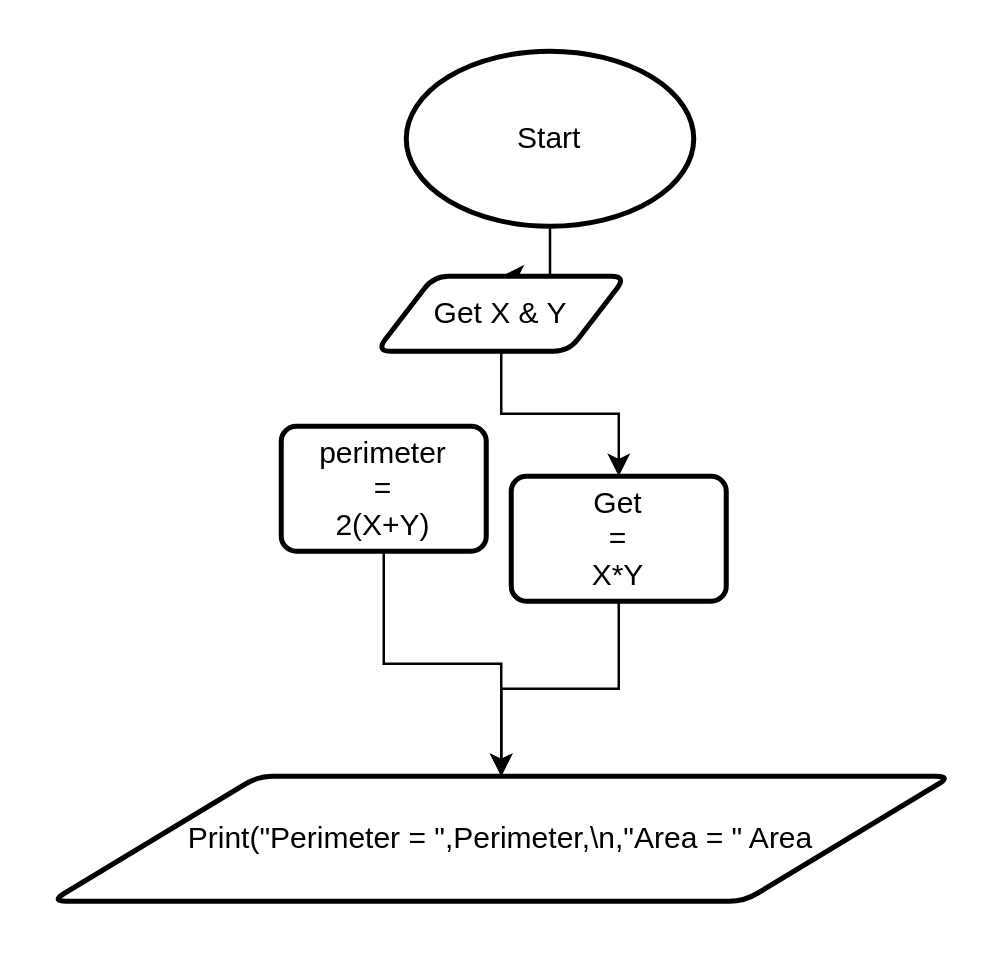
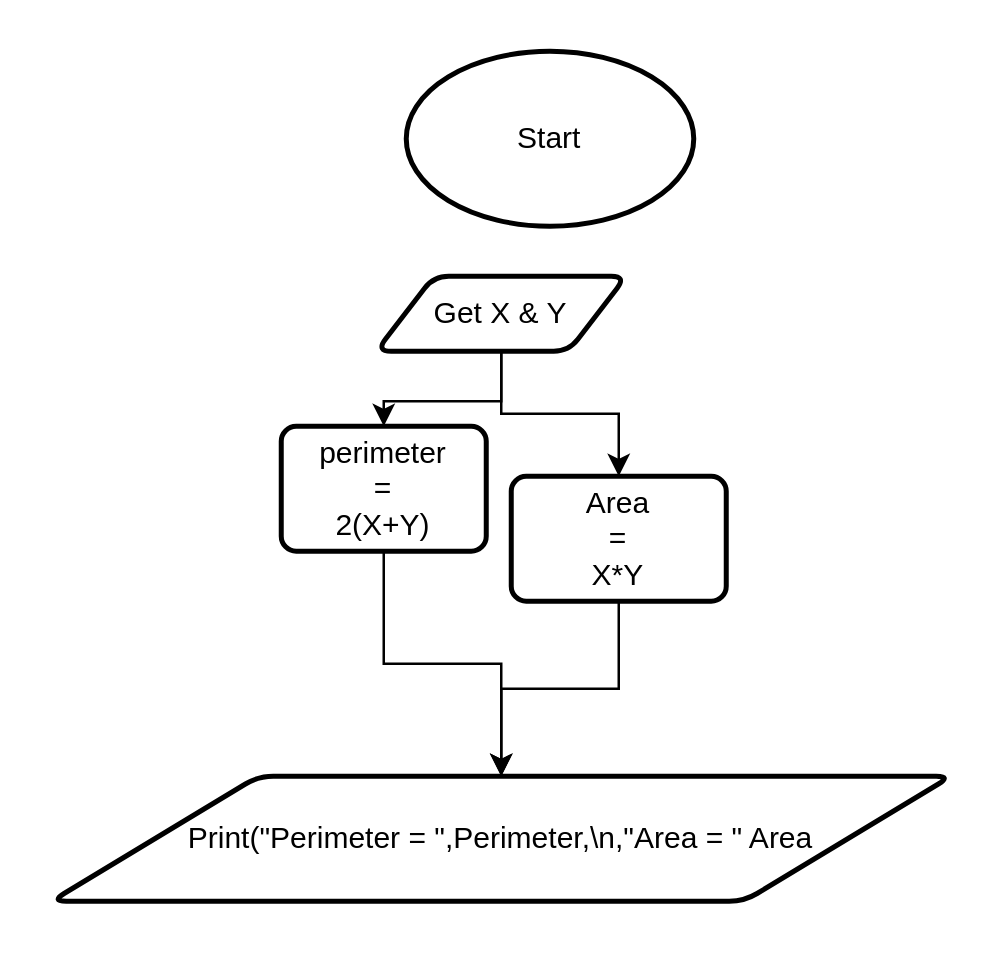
edge "Start" -> "Get X & Y": removed
edge "Get X & Y" -> "perimeter = 2(X+Y)": added
node "Get = X*Y": label "Get = X*Y" -> "Area = X*Y"
